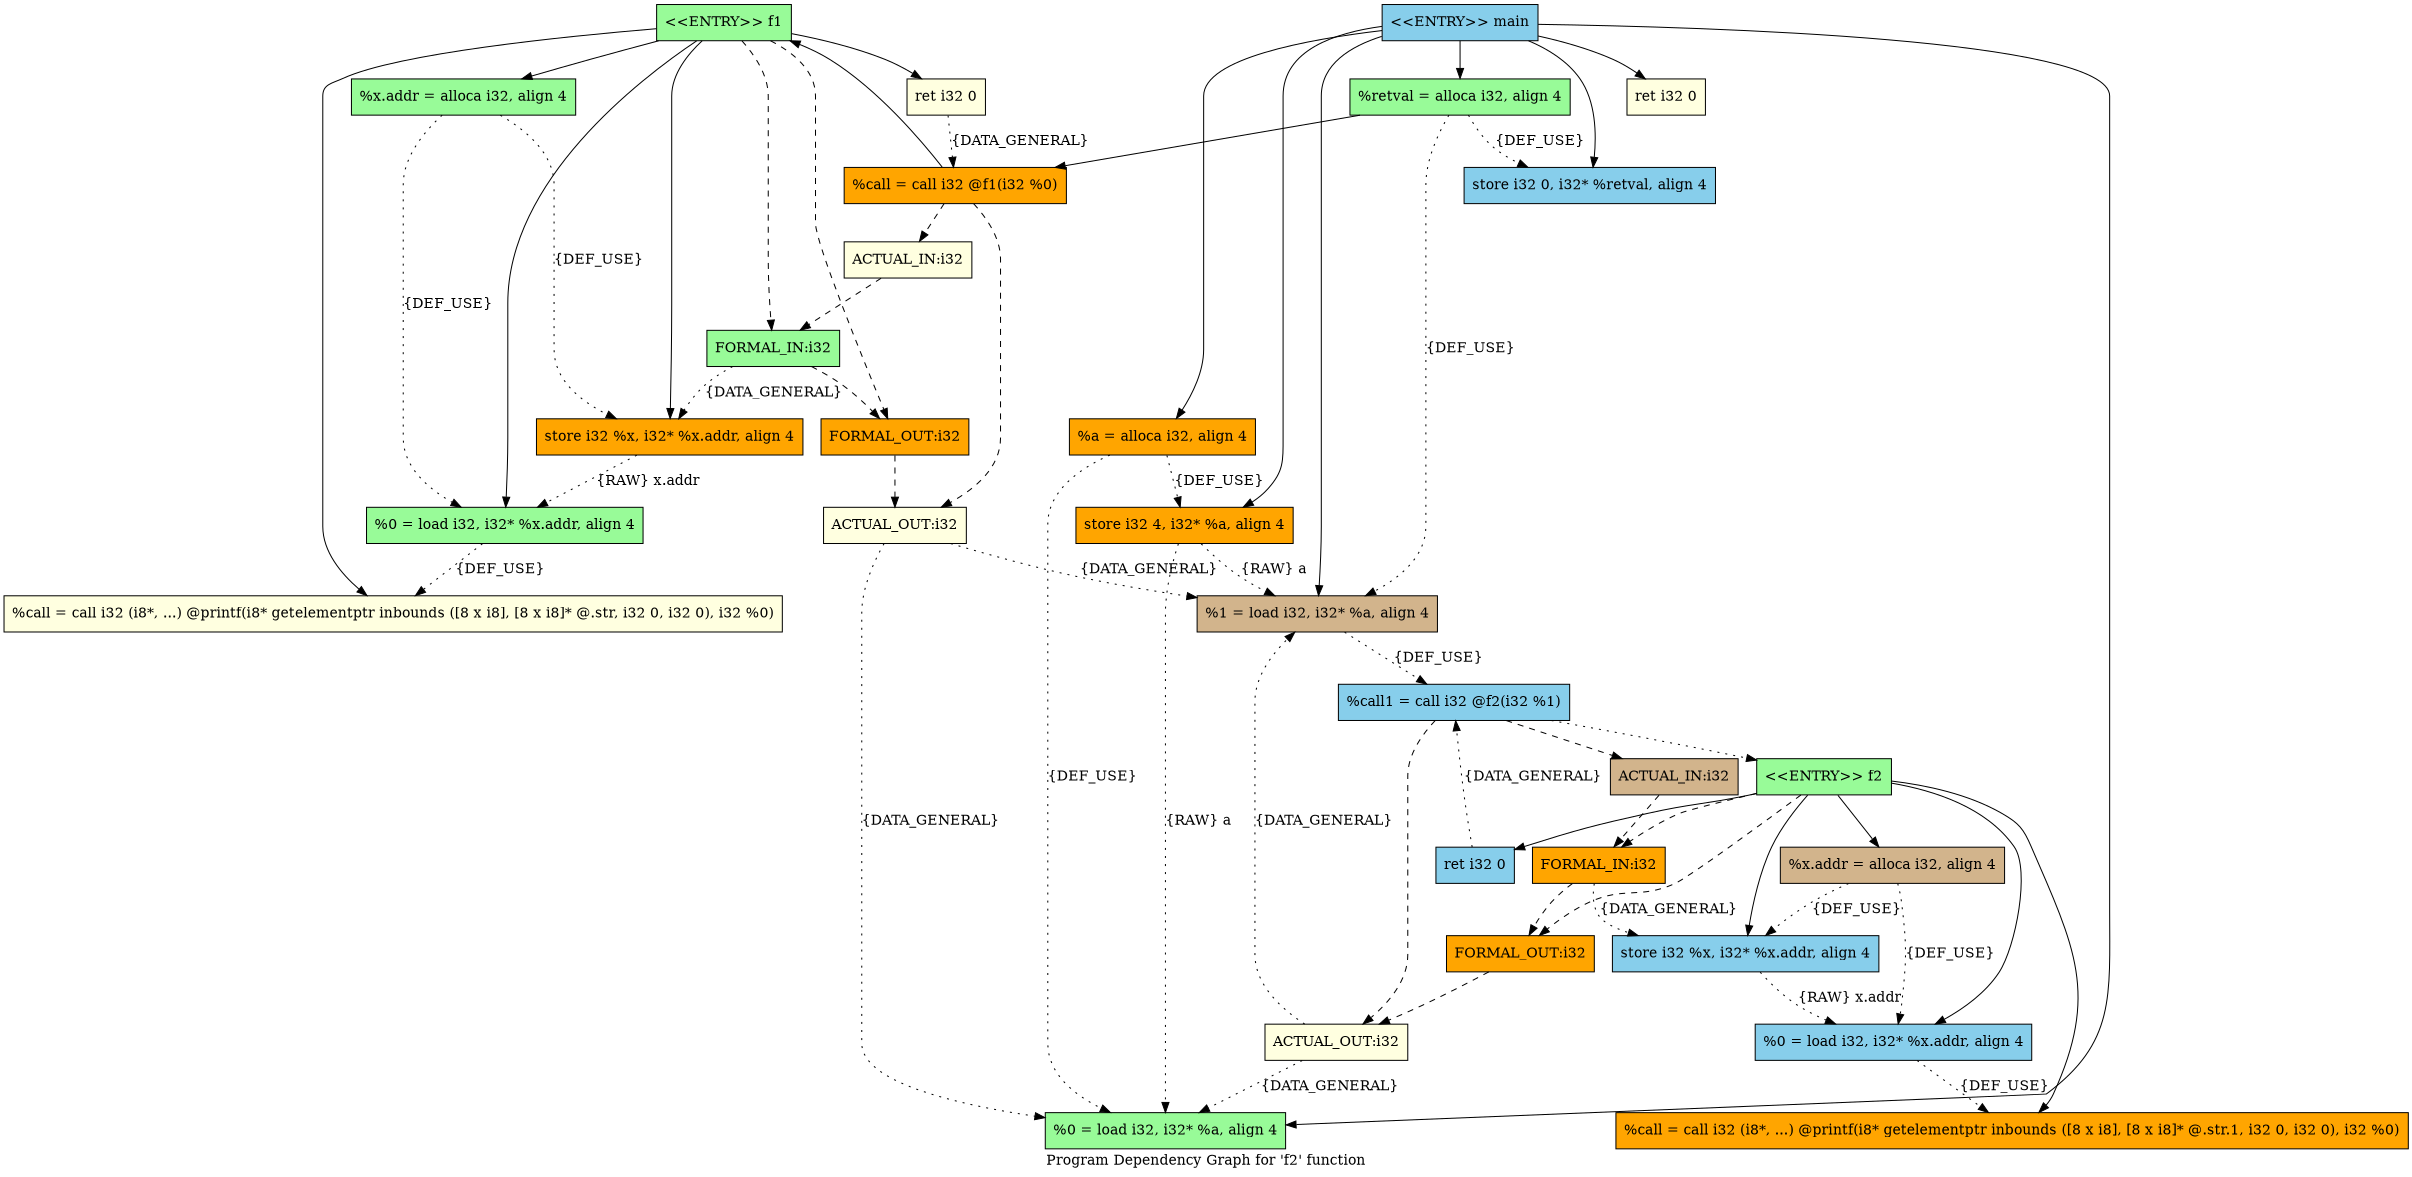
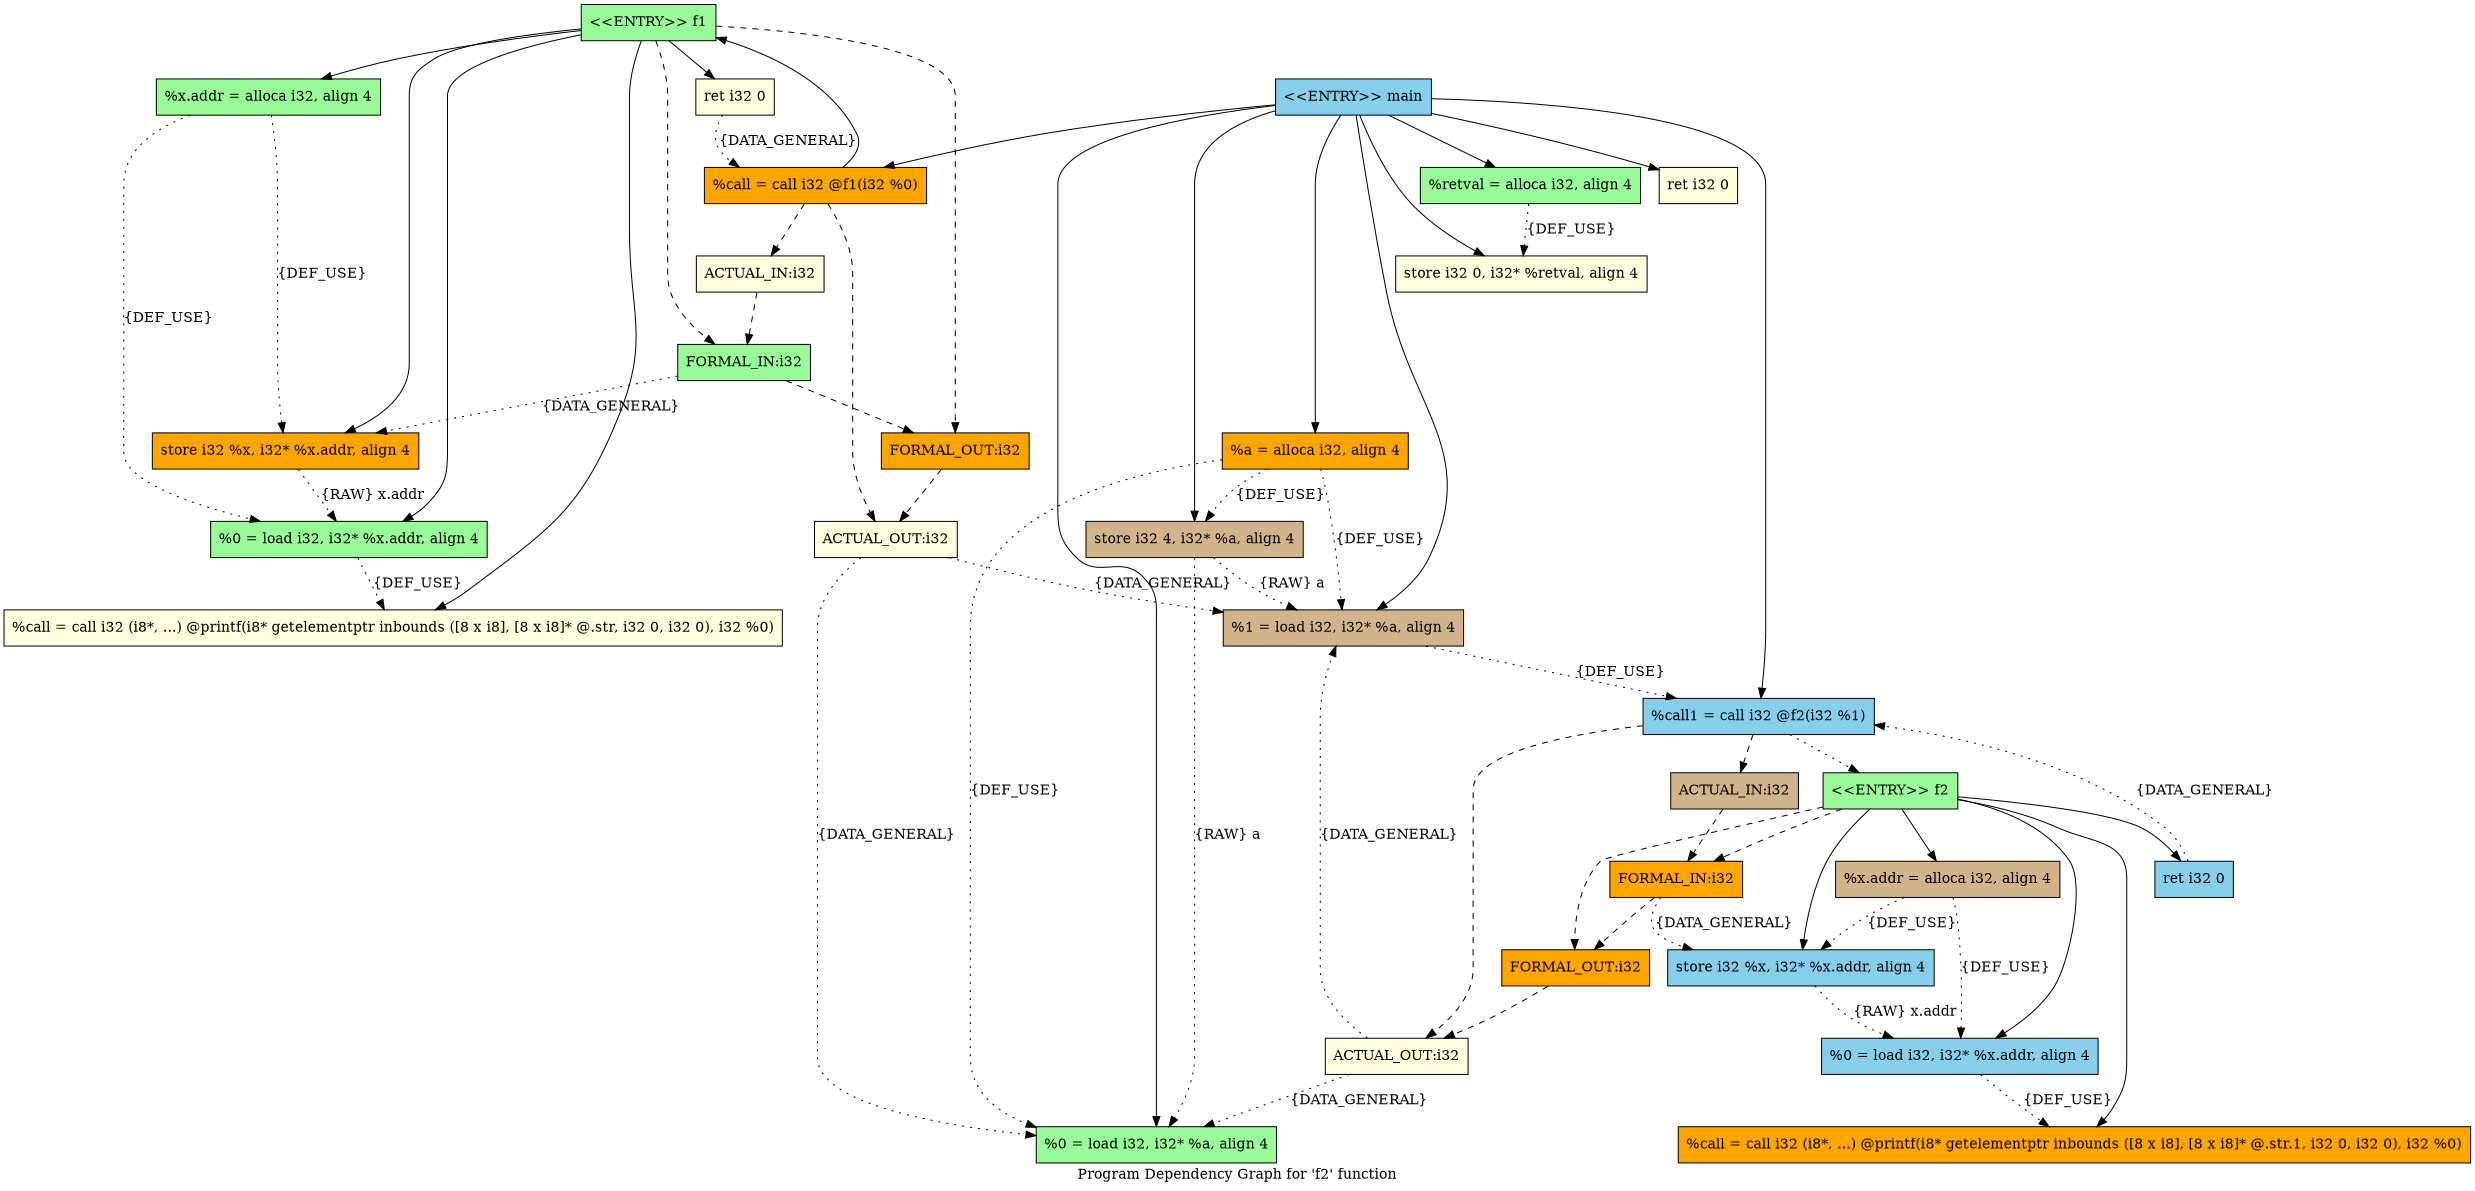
edge "%retval = alloca i32, align 4" -> "%call = call i32 @f1(i32 %0)": now "<<ENTRY>> main" -> "%call = call i32 @f1(i32 %0)"
node "store i32 0, i32* %retval, align 4": fillcolor skyblue -> lightyellow
edge "<<ENTRY>> main" -> "%call1 = call i32 @f2(i32 %1)": added
edge "%retval = alloca i32, align 4" -> "%1 = load i32, i32* %a, align 4": now "%a = alloca i32, align 4" -> "%1 = load i32, i32* %a, align 4"
node "store i32 4, i32* %a, align 4": fillcolor orange -> tan
